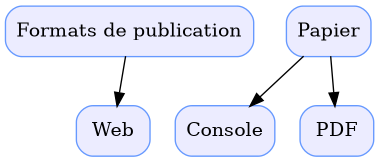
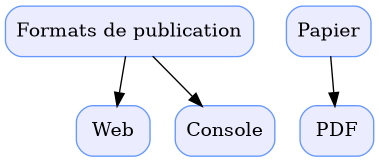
edge "Papier" -> "Console": now "Formats de publication" -> "Console"
